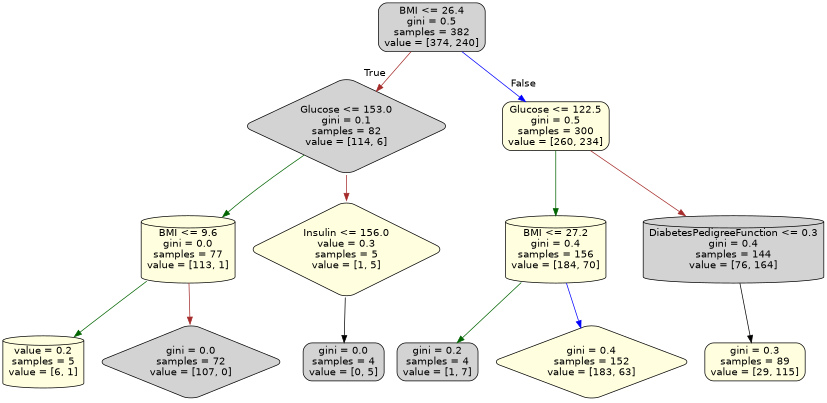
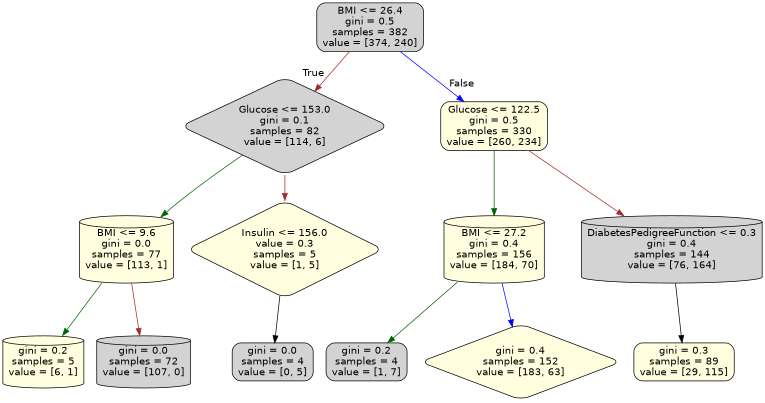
node "Glucose <= 122.5 gini = 0.5 samples = 300 value = [260, 234]": label "Glucose <= 122.5 gini = 0.5 samples = 300 value = [260, 234]" -> "Glucose <= 122.5 gini = 0.5 samples = 330 value = [260, 234]"
node "value = 0.2 samples = 5 value = [6, 1]": label "value = 0.2 samples = 5 value = [6, 1]" -> "gini = 0.2 samples = 5 value = [6, 1]"
node "gini = 0.0 samples = 72 value = [107, 0]": shape diamond -> cylinder
